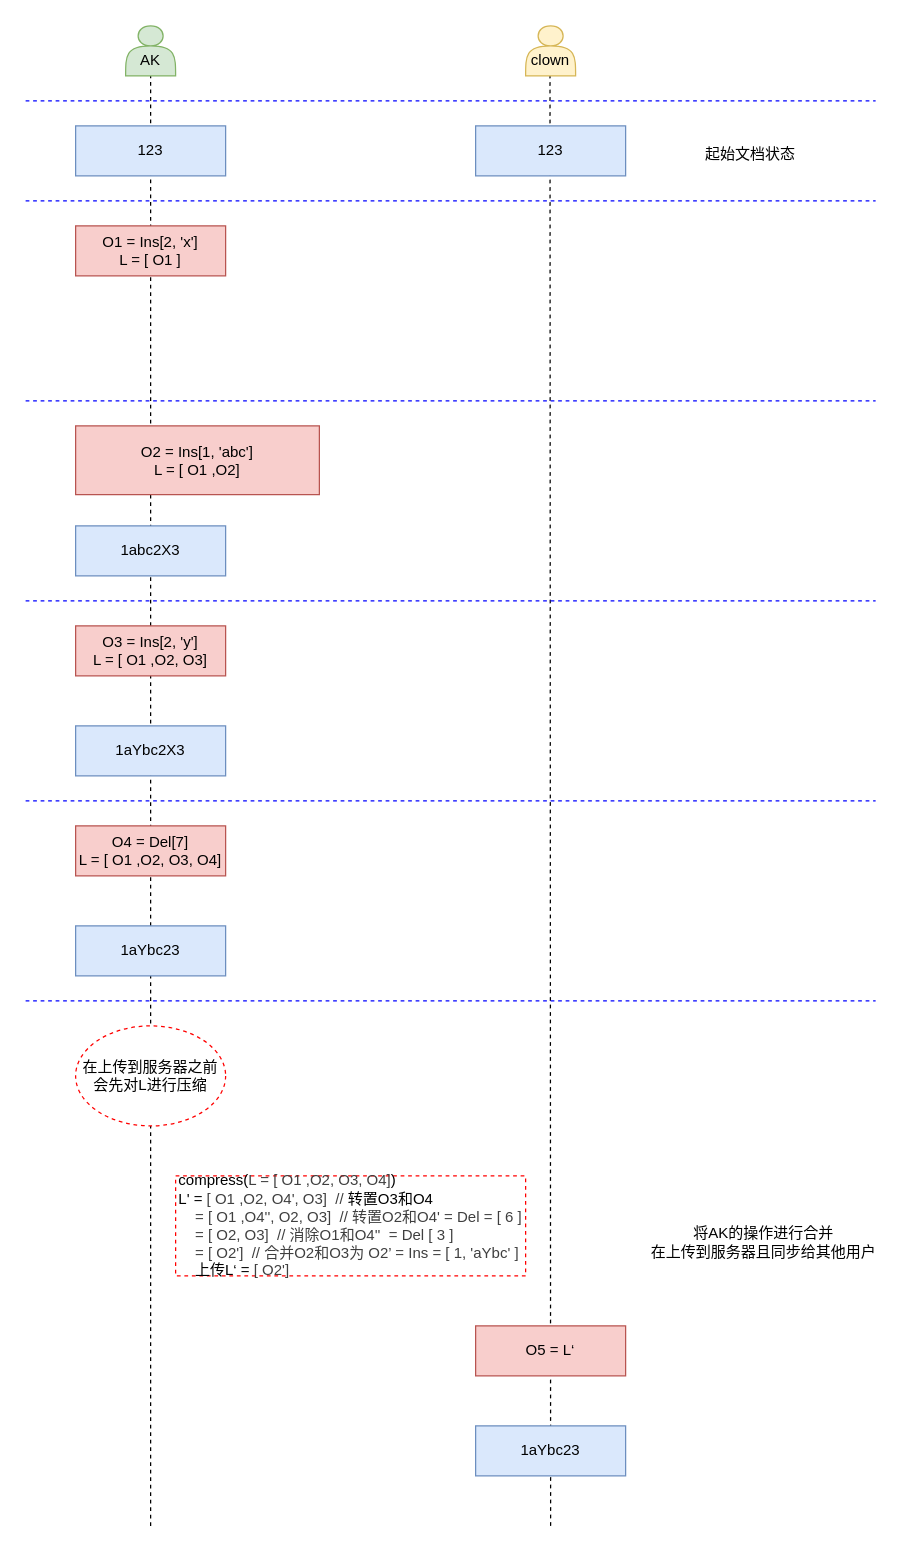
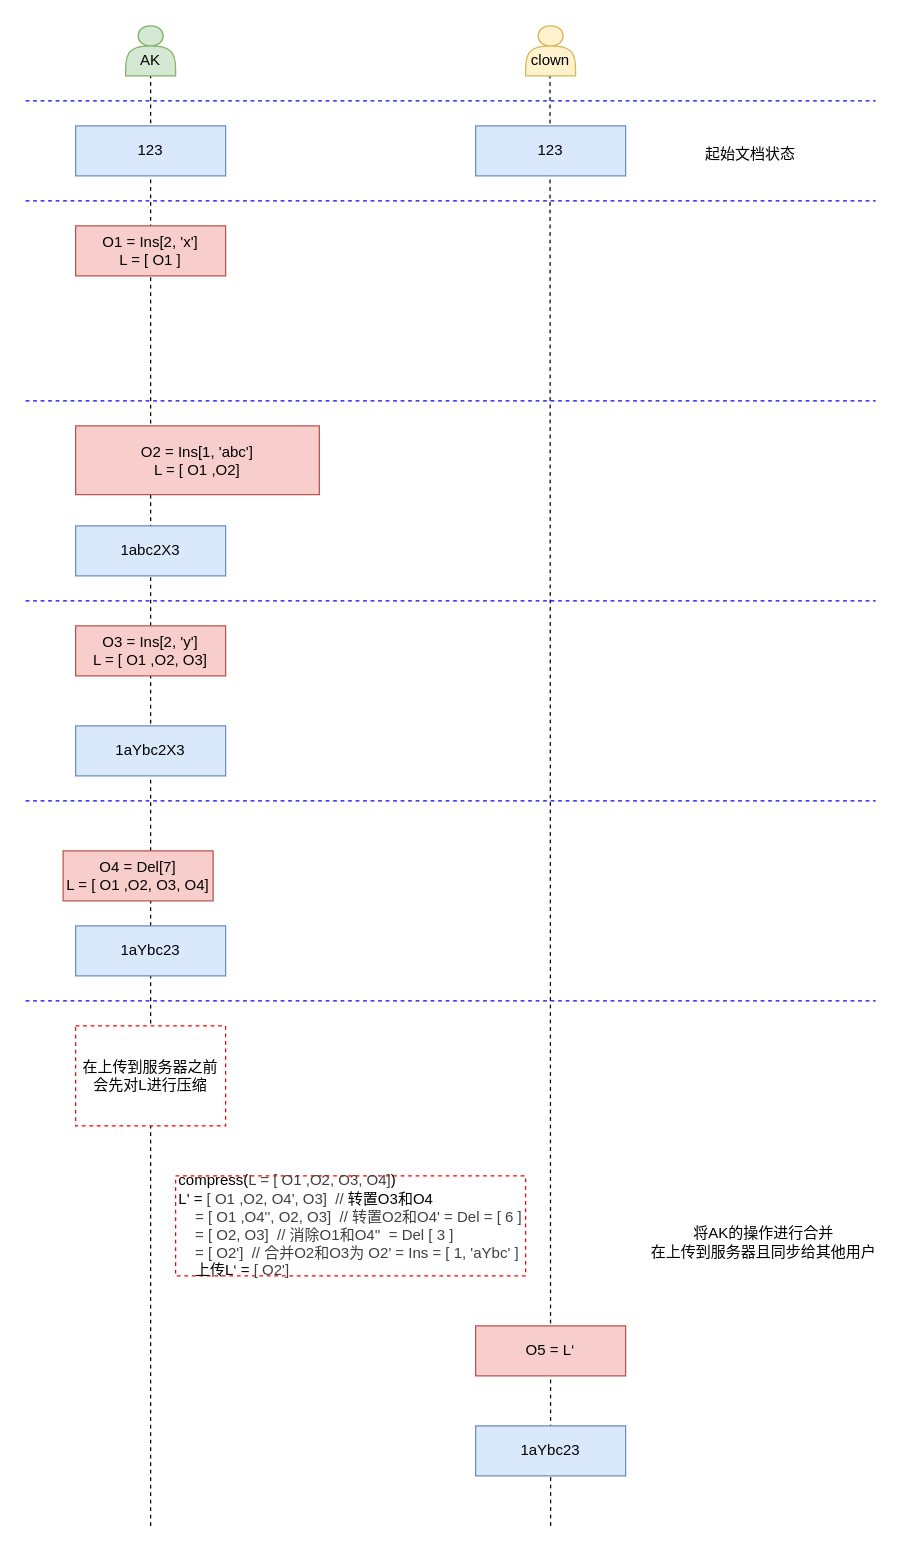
node "O4 = Del[7] L = [ O1 ,O2, O3, O4]": moved (151, 851) -> (138, 876)
node "在上传到服务器之前会先对L进行压缩": shape ellipse -> rectangle
